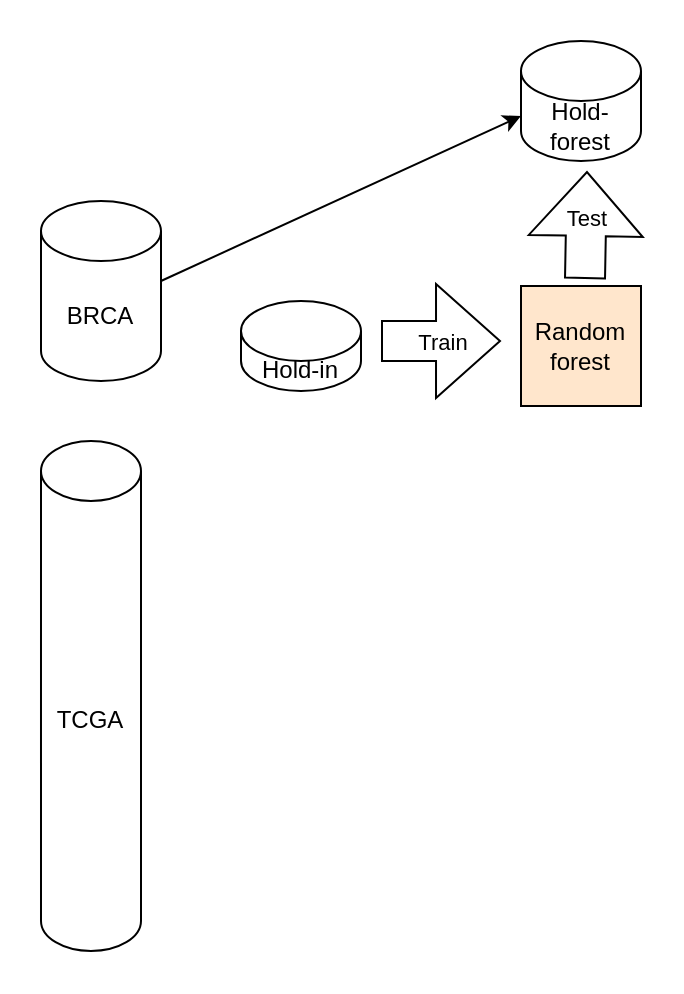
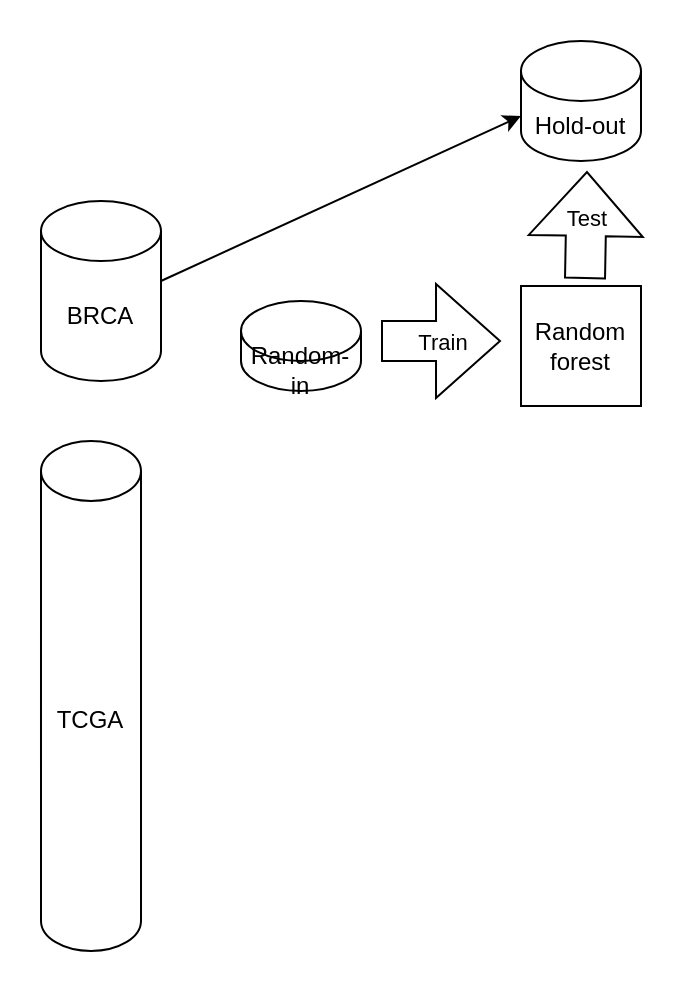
node "Hold-forest": label "Hold-forest" -> "Hold-out"
node "Random forest": fillcolor #ffe6cc -> #ffffff
node "Hold-in": label "Hold-in" -> "Random-in"
